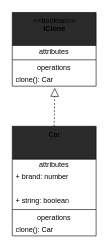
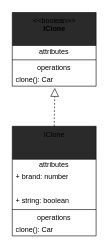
node "Car": label "Car" -> "IClone"
